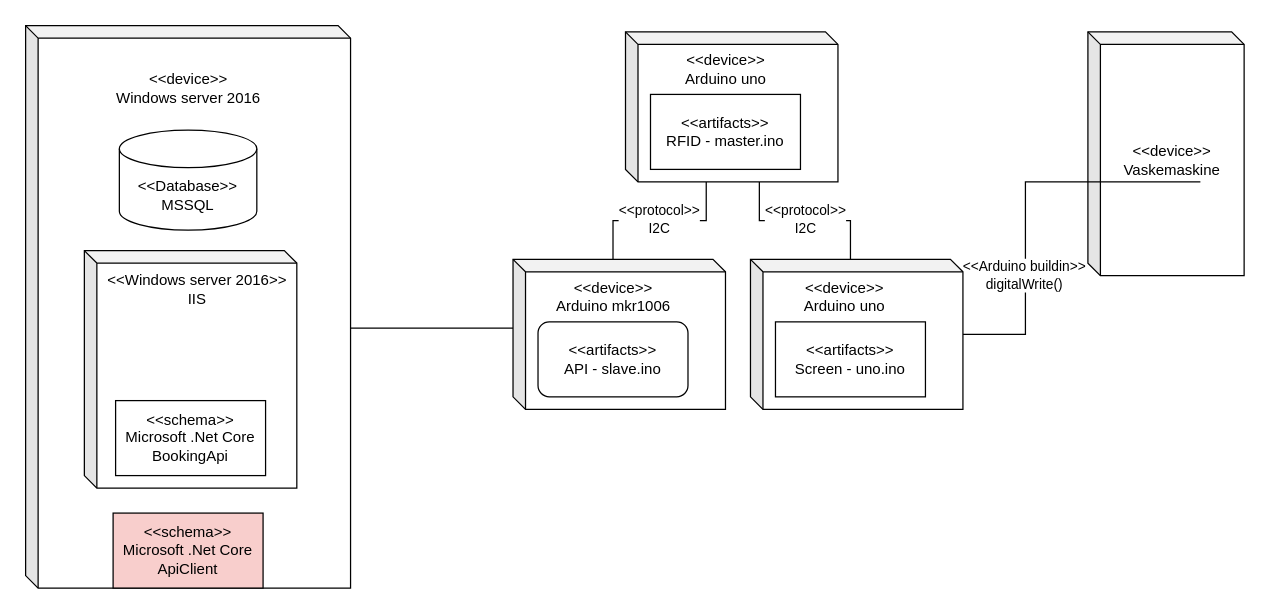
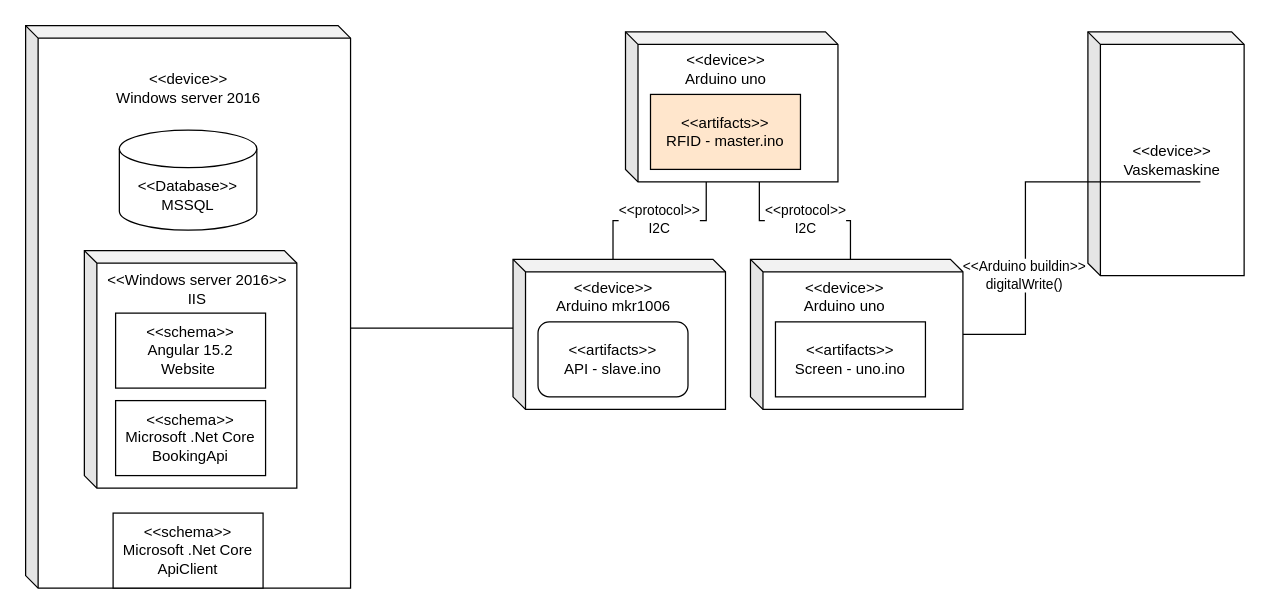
node "<<artifacts>> RFID - master.ino": fillcolor #ffffff -> #ffe6cc
node "<<schema>> Angular 15.2 Website": added
node "<<schema>> Microsoft .Net Core ApiClient": fillcolor #f8cecc -> #ffffff
